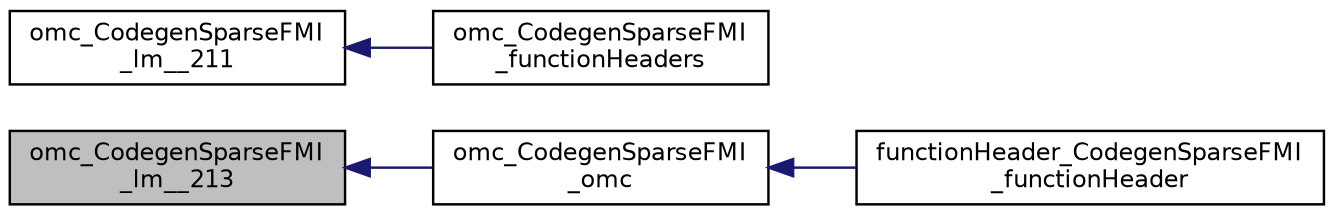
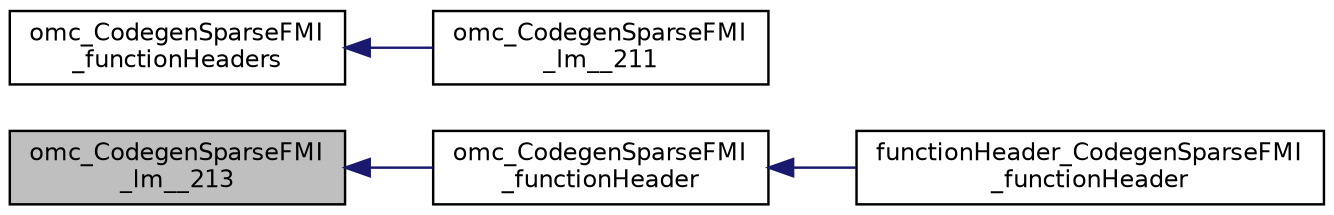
edge "omc_CodegenSparseFMI _functionHeaders" -> "omc_CodegenSparseFMI _lm__211": reversed
node "omc_CodegenSparseFMI _omc": label "omc_CodegenSparseFMI _omc" -> "omc_CodegenSparseFMI _functionHeader"
